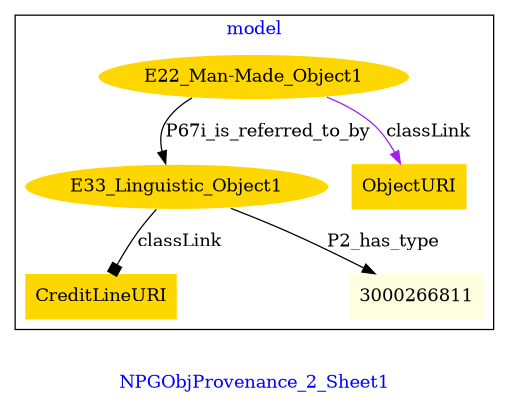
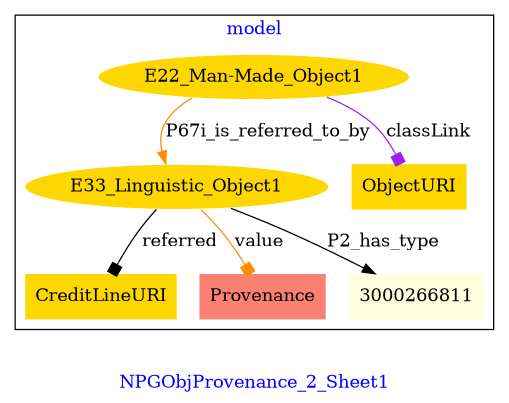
edge "E22_Man-Made_Object1" -> "ObjectURI": arrowhead normal -> box
edge "E22_Man-Made_Object1" -> "E33_Linguistic_Object1": color black -> darkorange
edge "E33_Linguistic_Object1" -> "CreditLineURI": label "classLink" -> "referred"
node "Provenance": added
